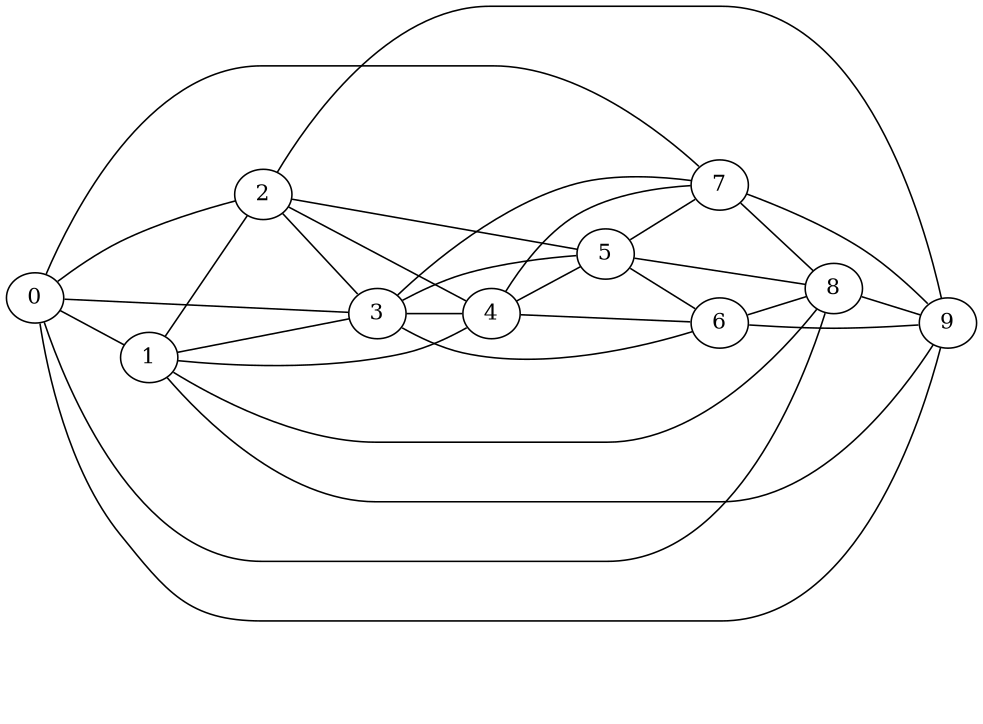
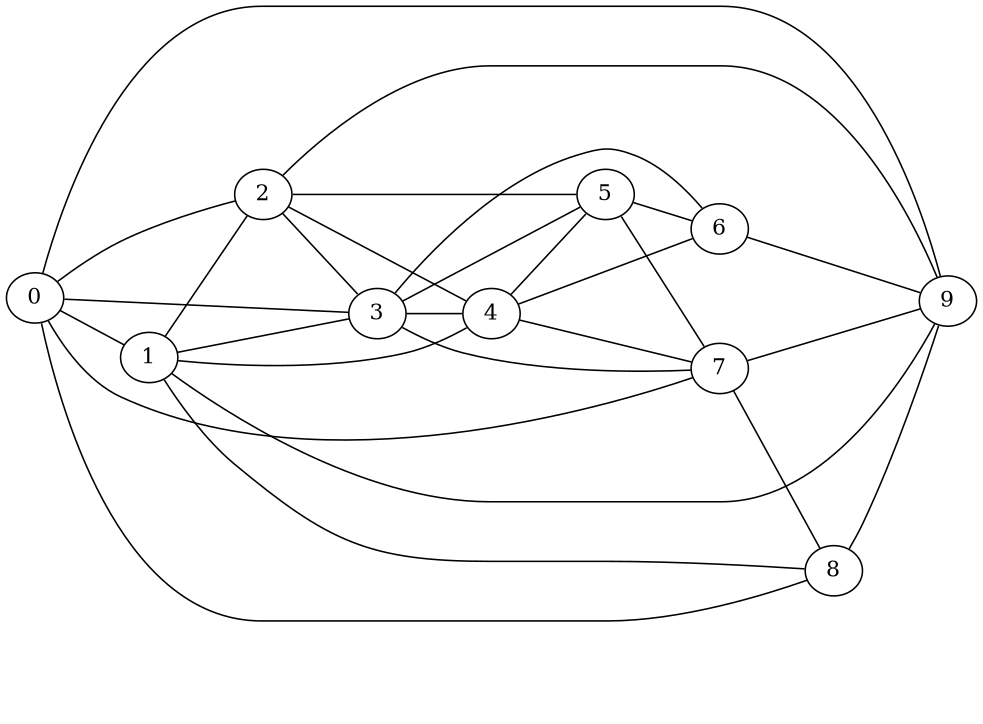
edge "5" -- "8": removed
edge "8" -- "6": removed
